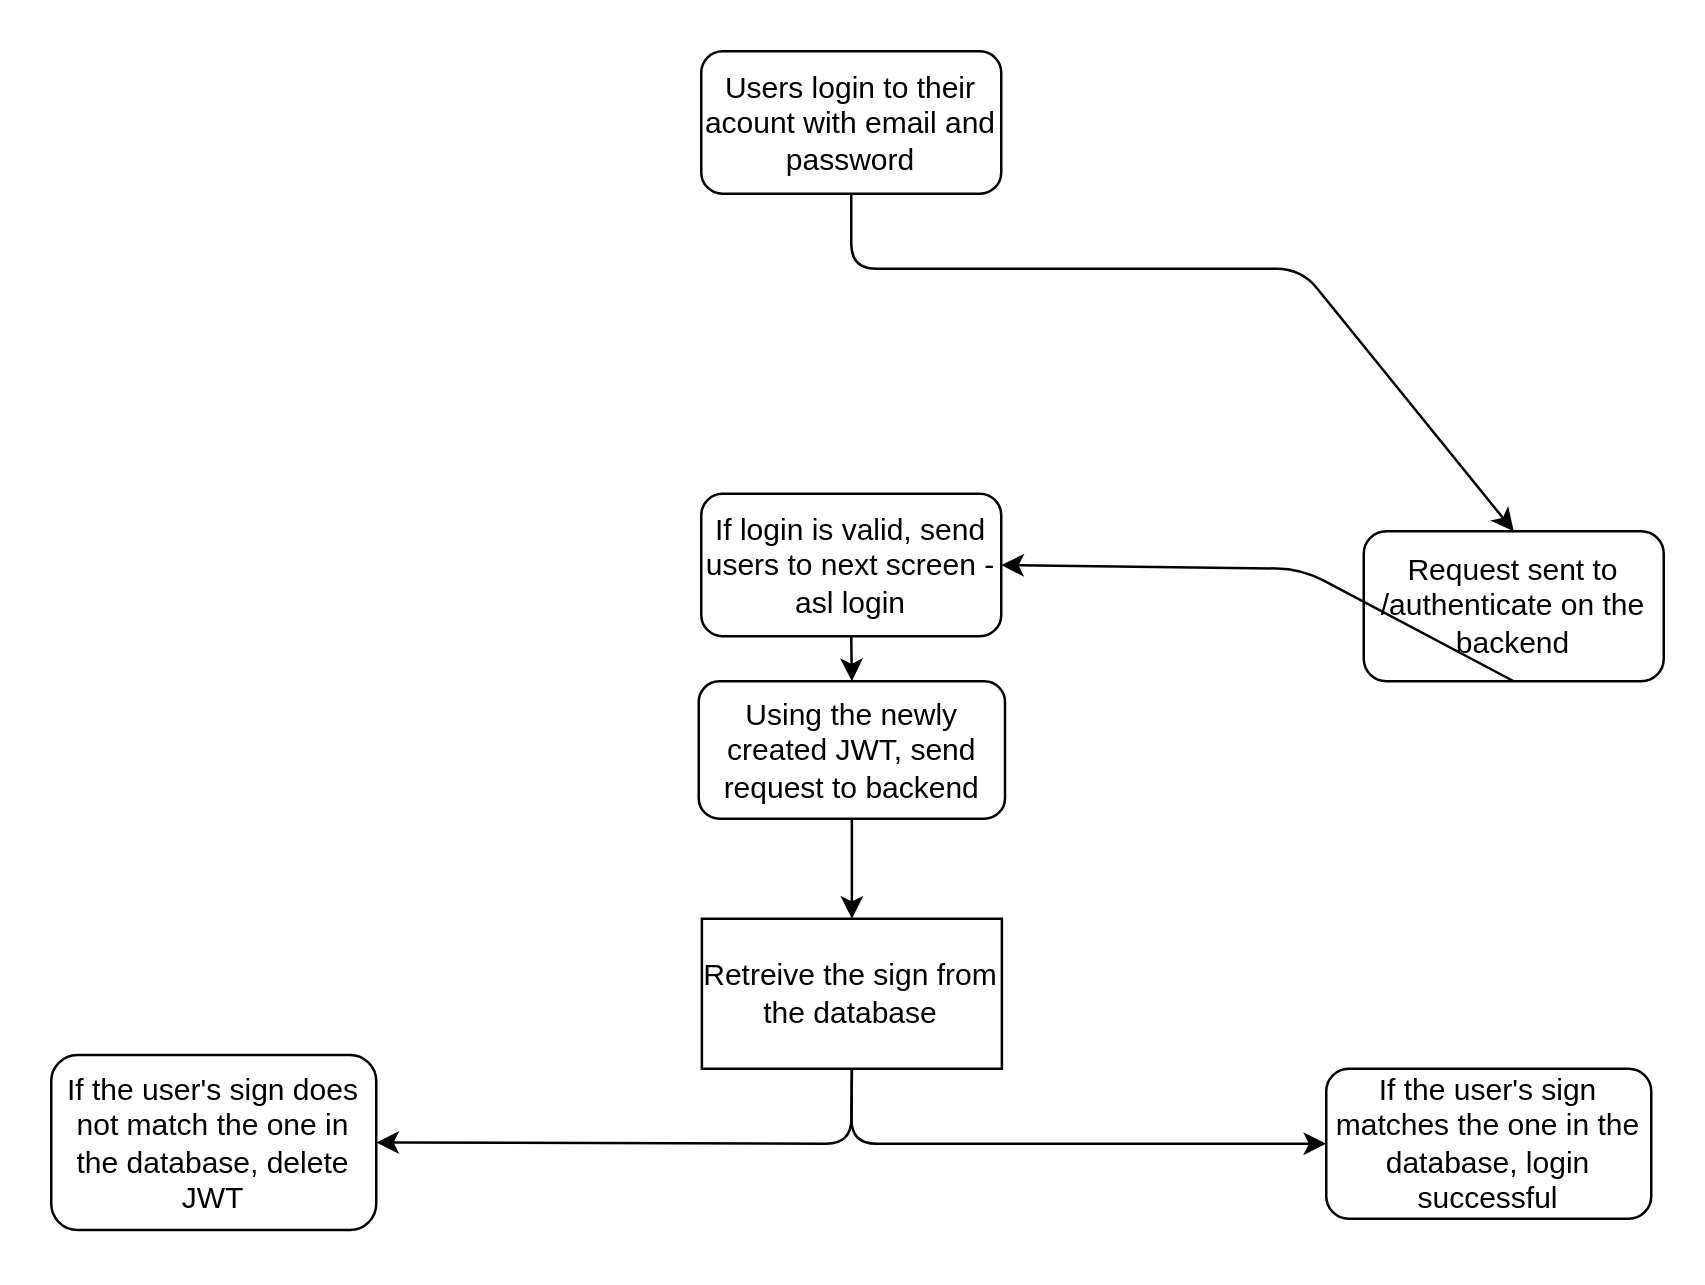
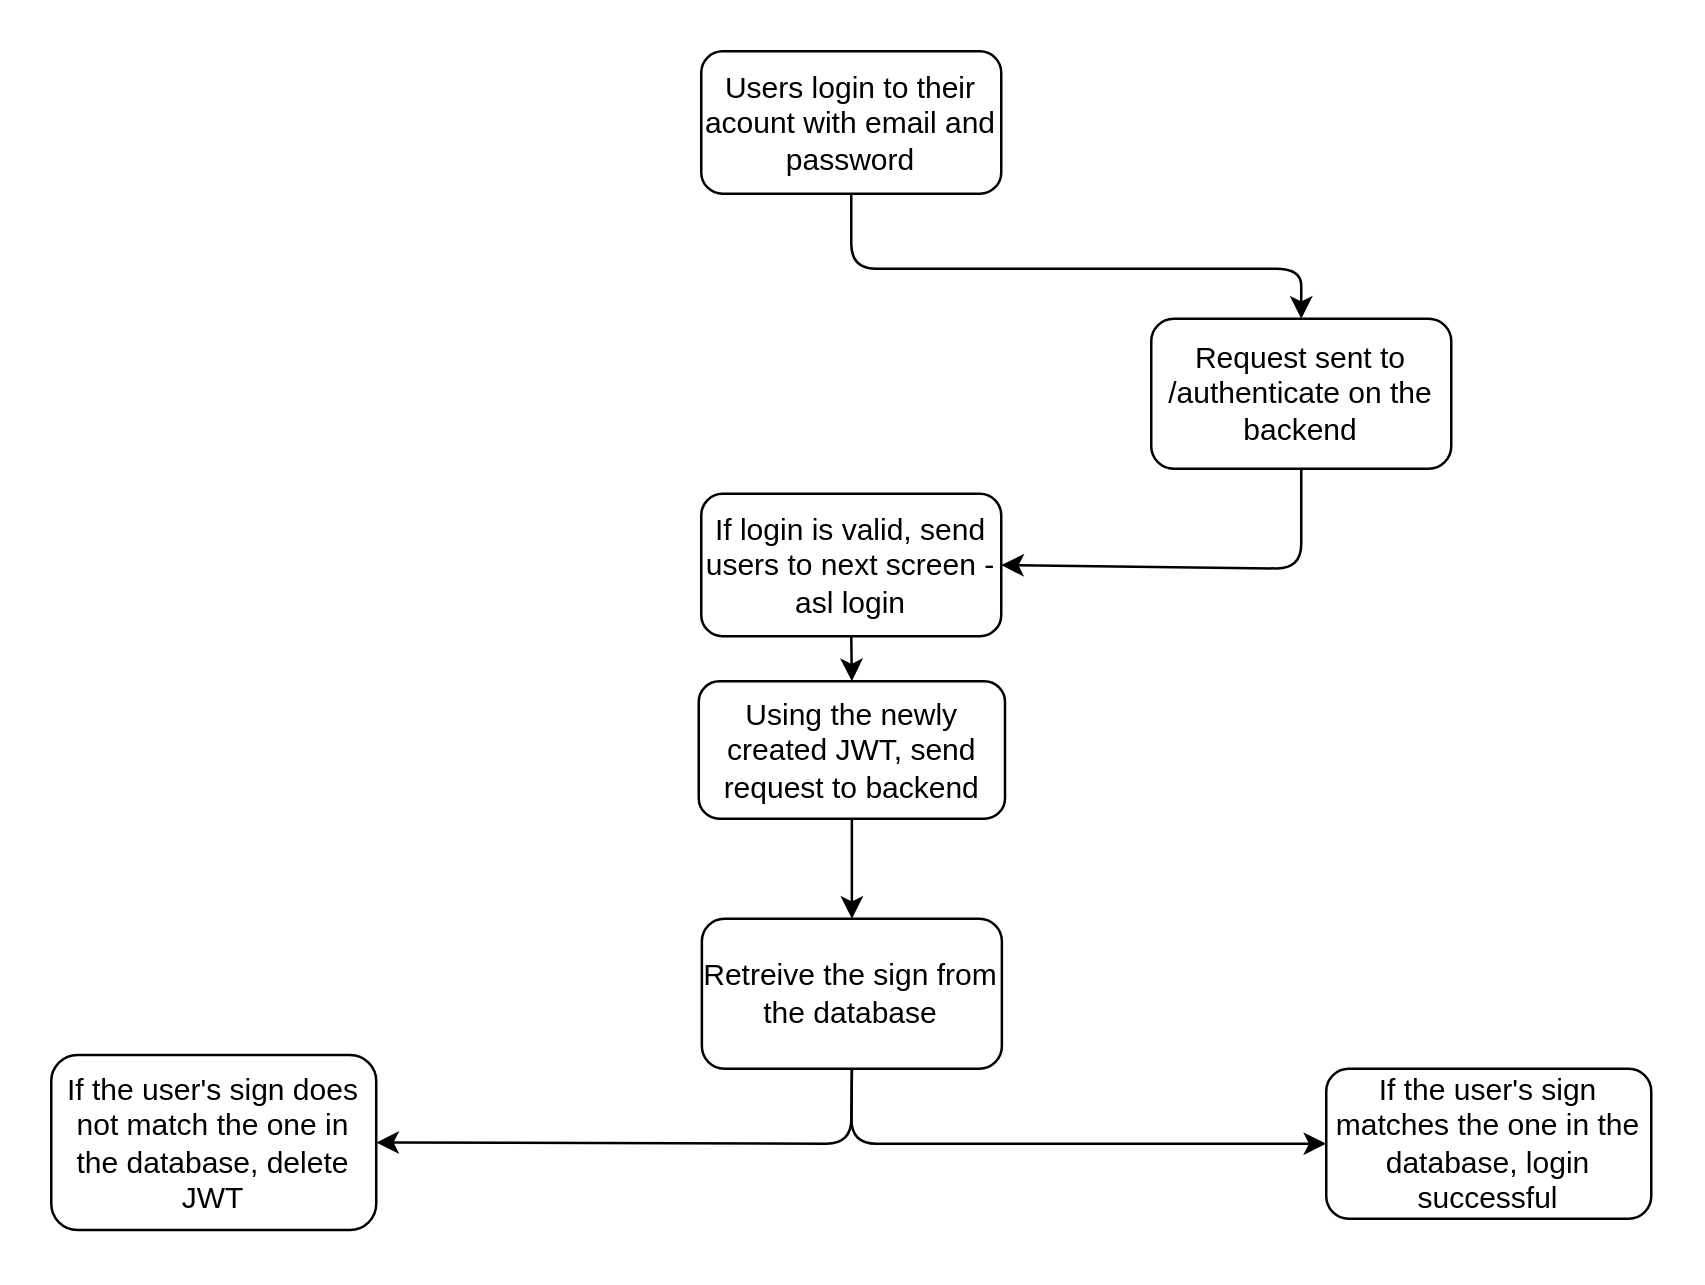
node "Request sent to /authenticate on the backend": moved (1514, 606) -> (1301, 394)
node "Retreive the sign from the database": shape rectangle -> rounded rectangle
